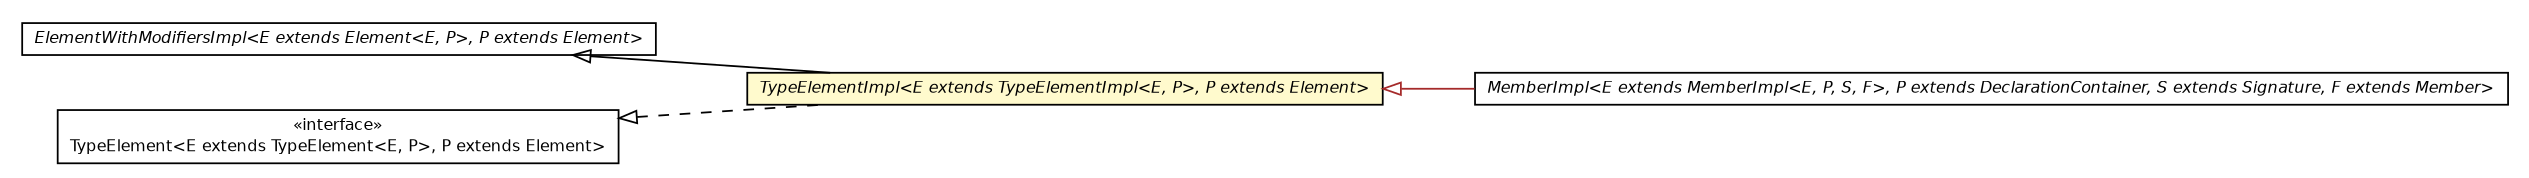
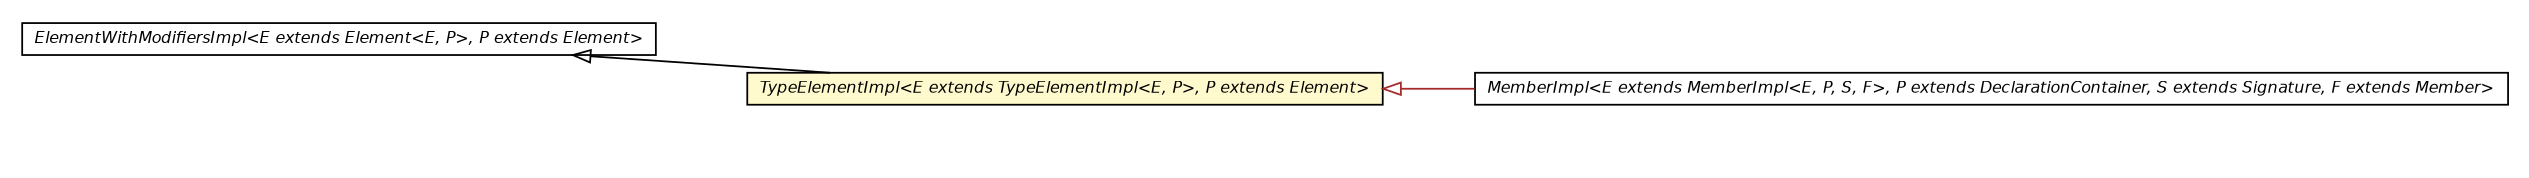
node "TypeElement<E extends TypeElement<E, P>, P extends Element>": removed
